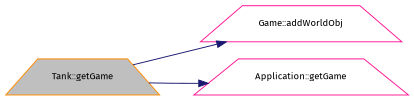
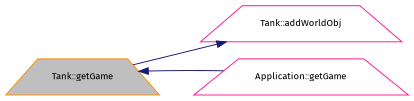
node "Game::addWorldObj": label "Game::addWorldObj" -> "Tank::addWorldObj"
edge "Tank::getGame" -> "Application::getGame": reversed
